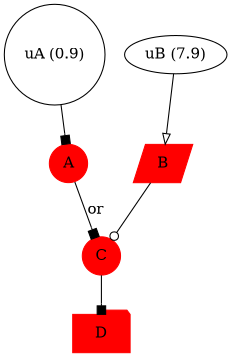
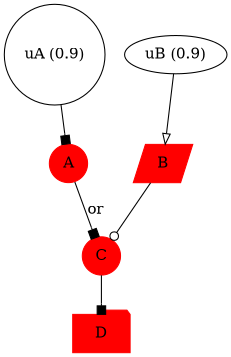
node "uB (7.9)": label "uB (7.9)" -> "uB (0.9)"
